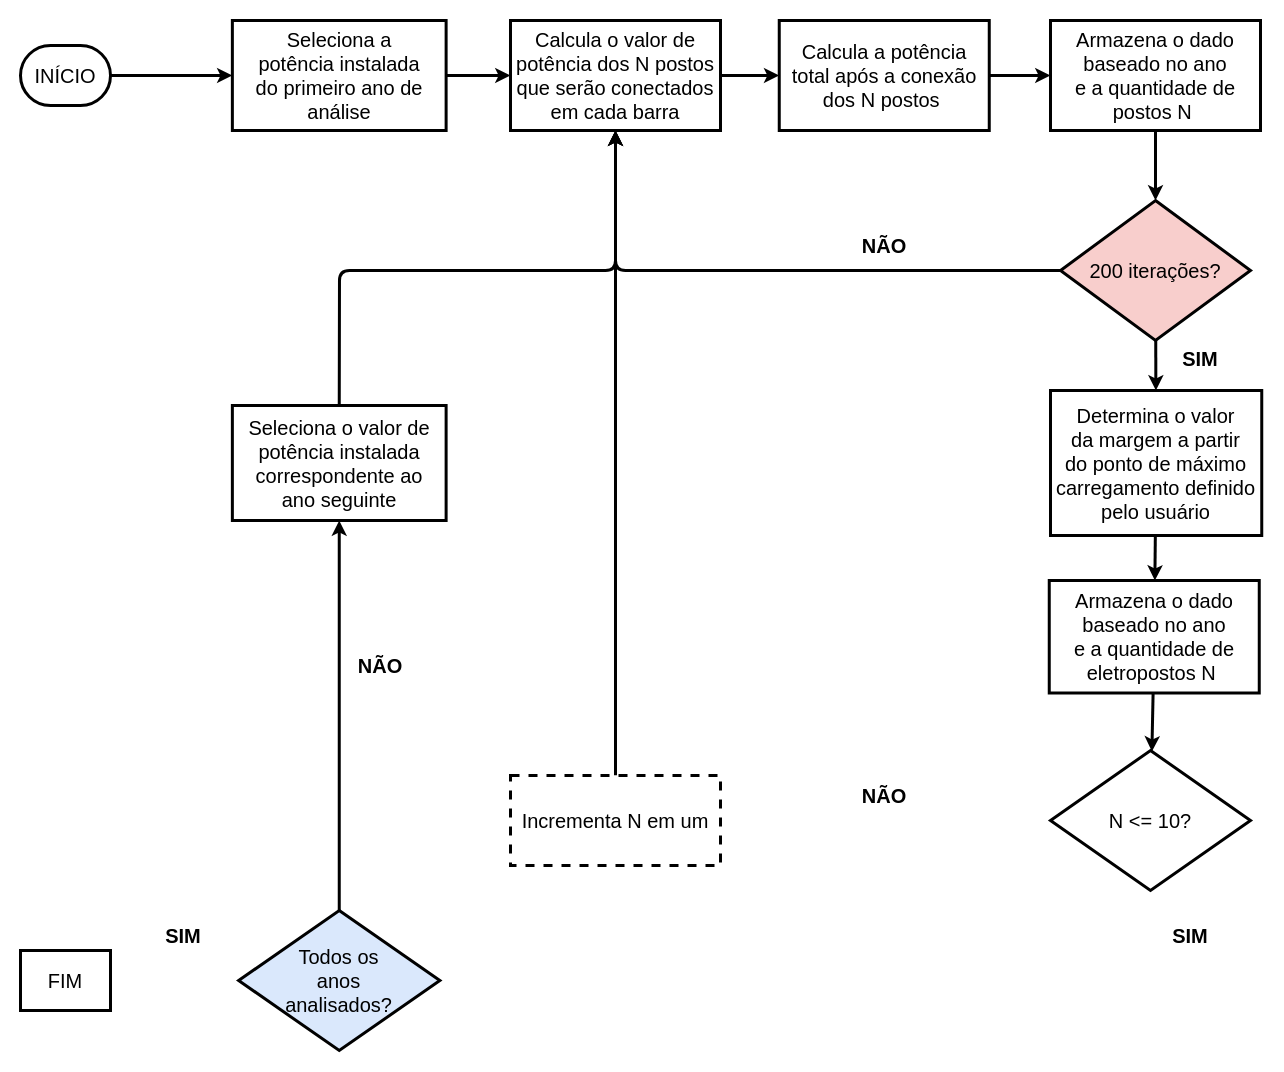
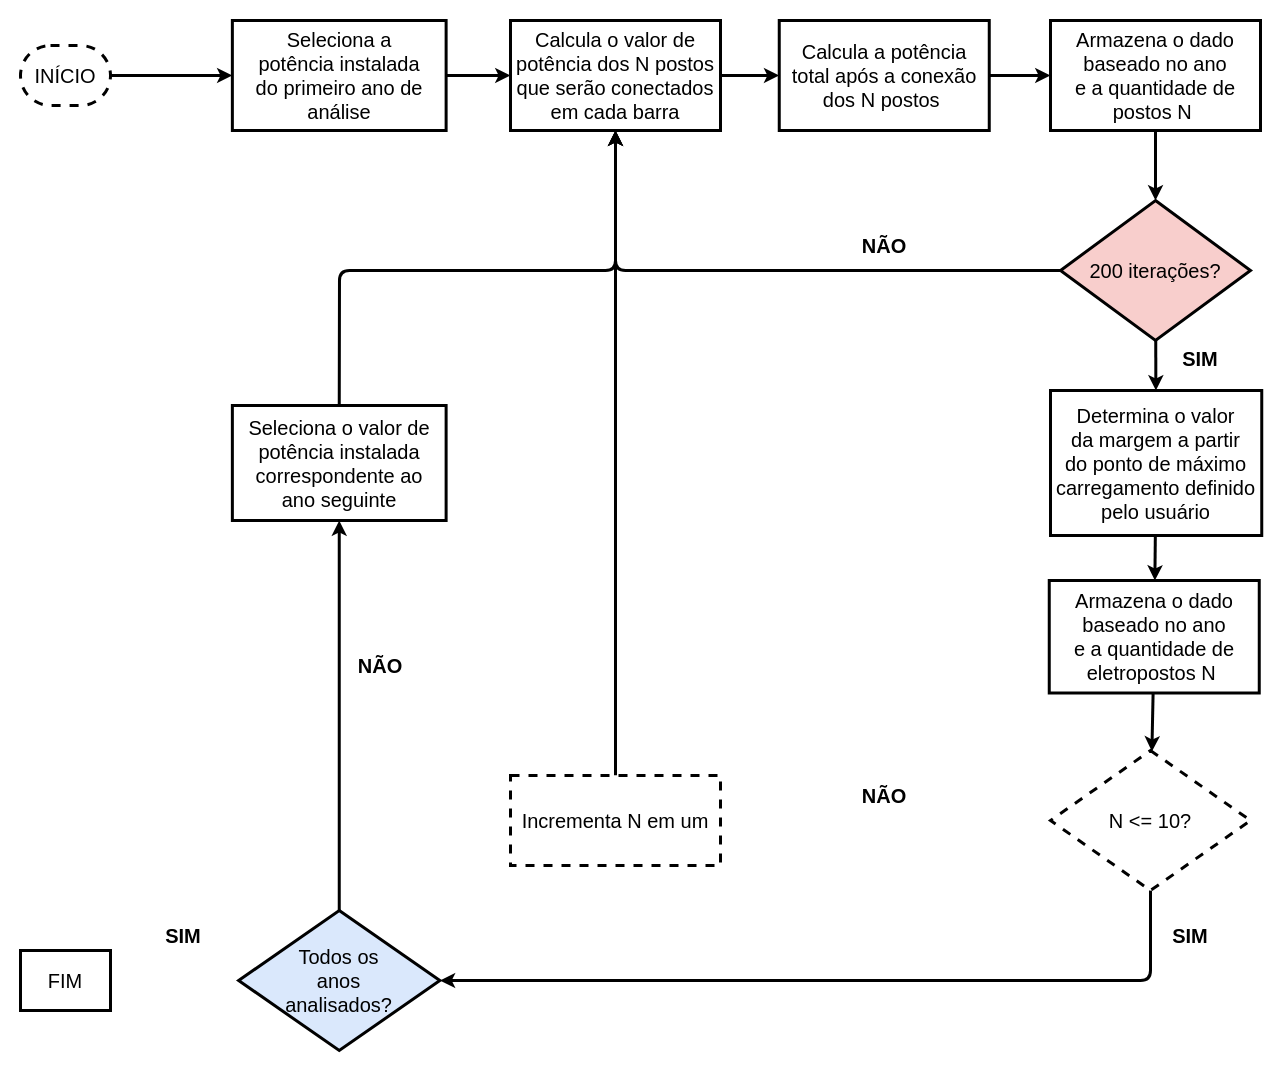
node "INÍCIO": style solid -> dashed
node "N <= 10?": style solid -> dashed
edge "N <= 10?" -> "Todos osanosanalisados?": added
